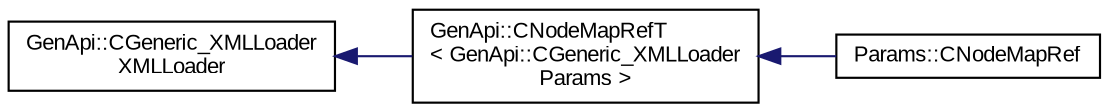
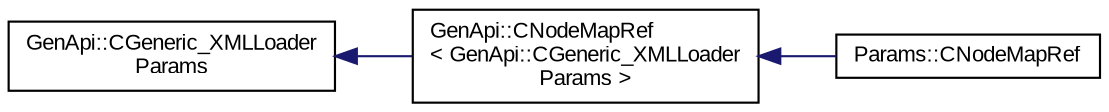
node "GenApi::CGeneric_XMLLoader XMLLoader": label "GenApi::CGeneric_XMLLoader XMLLoader" -> "GenApi::CGeneric_XMLLoader Params"
node "GenApi::CNodeMapRefT < GenApi::CGeneric_XMLLoader Params >": label "GenApi::CNodeMapRefT < GenApi::CGeneric_XMLLoader Params >" -> "GenApi::CNodeMapRef < GenApi::CGeneric_XMLLoader Params >"
